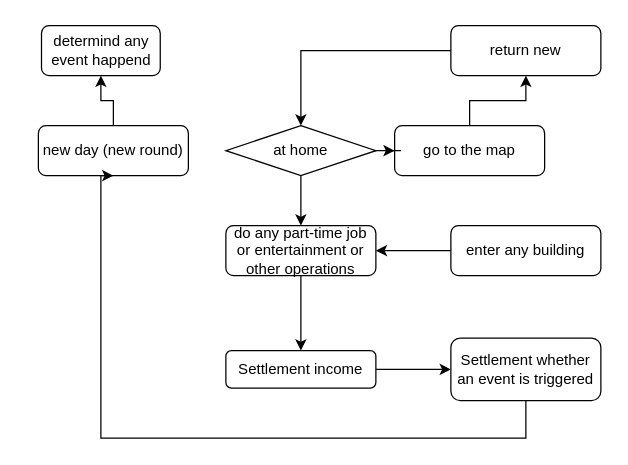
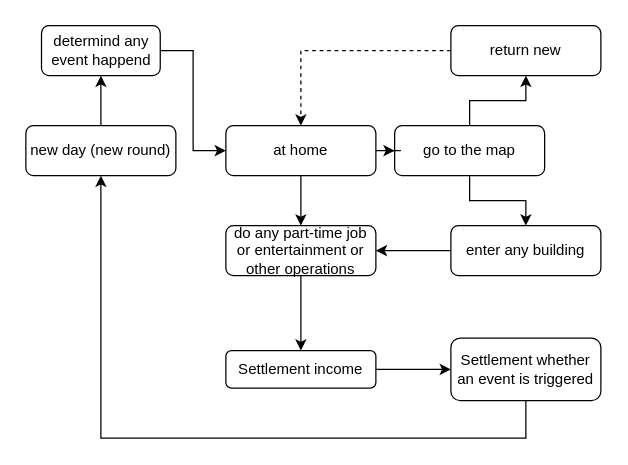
edge "return new" -> "at home": style solid -> dashed
edge "determind any event happend" -> "at home": added
node "new day (new round)": moved (113, 151) -> (101, 151)
node "at home": shape diamond -> rounded rectangle
edge "go to the map" -> "enter any building": added
